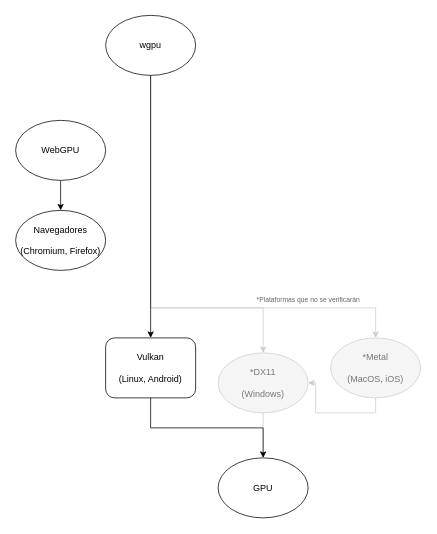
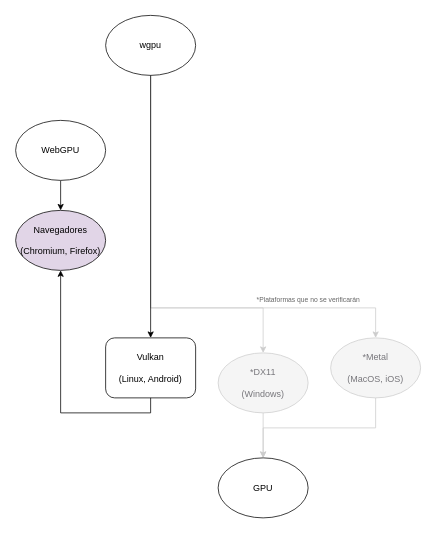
node "Navegadores (Chromium, Firefox)": fillcolor #ffffff -> #e1d5e7
edge "*Metal (MacOS, iOS)" -> "*DX11 (Windows)": now "*Metal (MacOS, iOS)" -> "GPU"
edge "Vulkan (Linux, Android)" -> "GPU": now "Vulkan (Linux, Android)" -> "Navegadores (Chromium, Firefox)"
